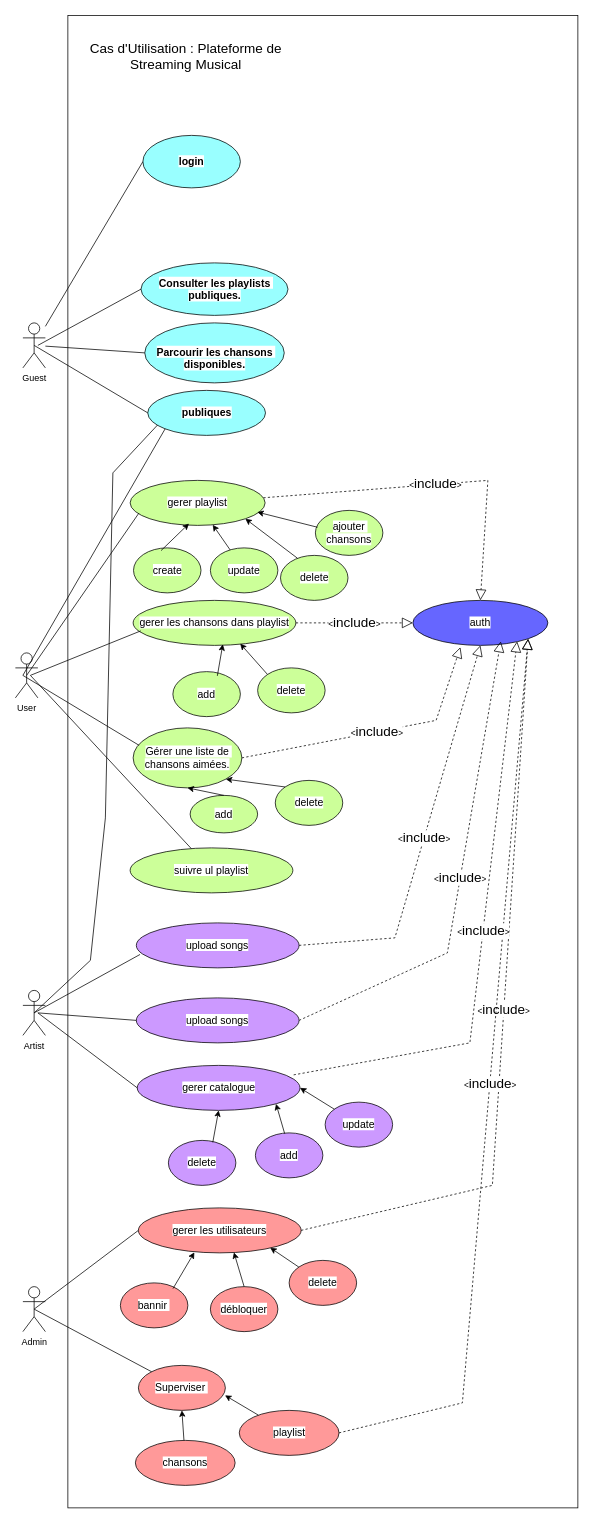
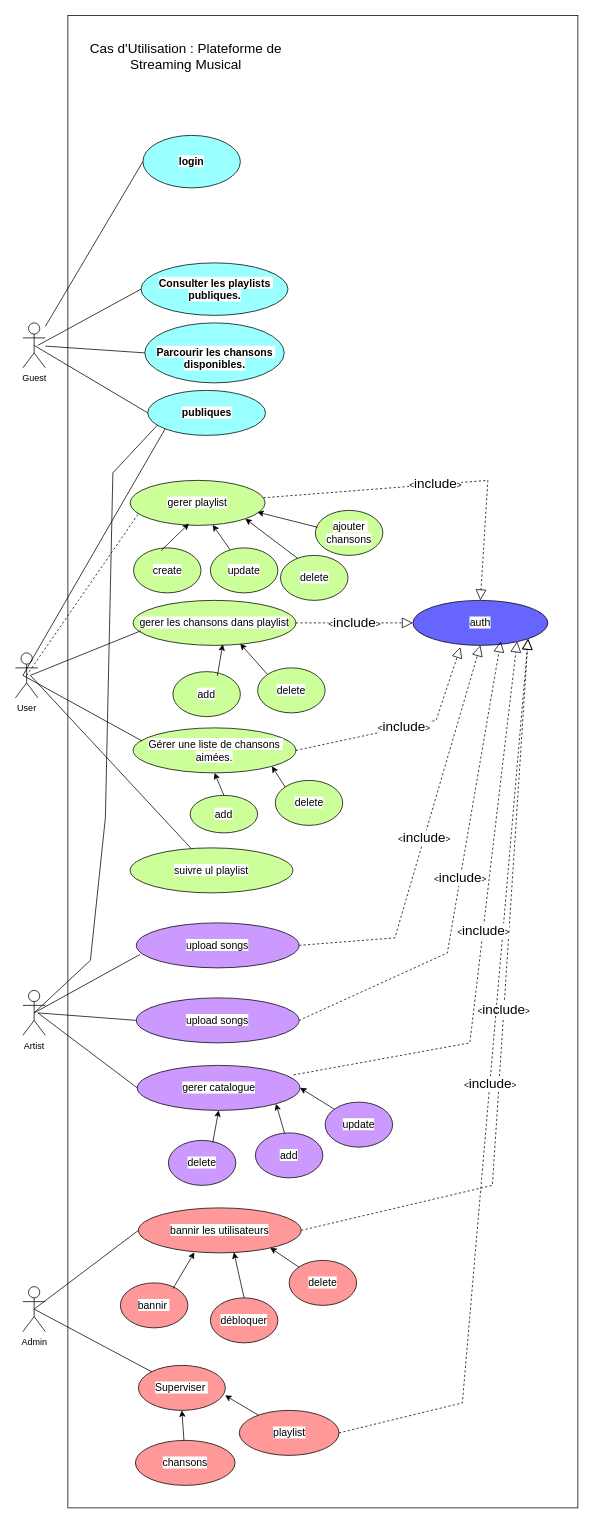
edge "gerer playlist" -- "User": style solid -> dashed
node "Gérer une liste de chansons aimées.": size 109x60 -> 163x45
node "gerer les utilisateurs": label "gerer les utilisateurs" -> "bannir les utilisateurs"
node "débloquer": moved (244, 1309) -> (244, 1320)
